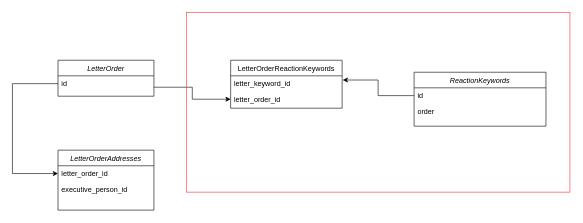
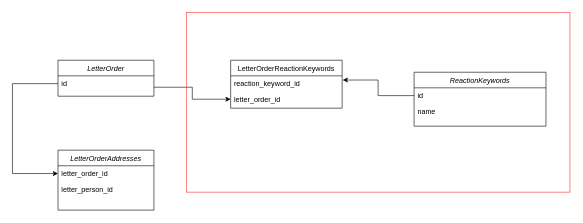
node "letter_keyword_id": label "letter_keyword_id" -> "reaction_keyword_id"
node "order": label "order" -> "name"
node "executive_person_id": label "executive_person_id" -> "letter_person_id"
